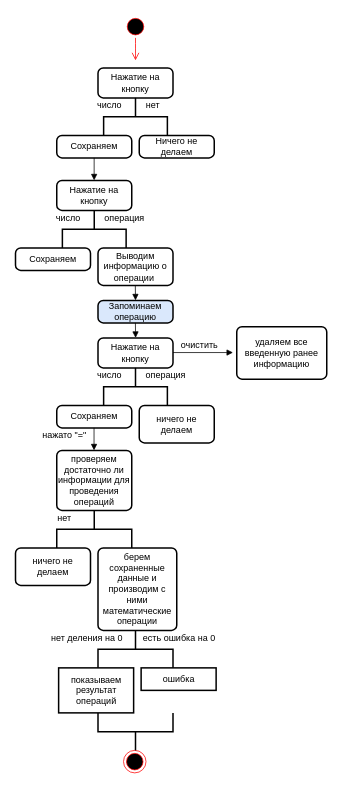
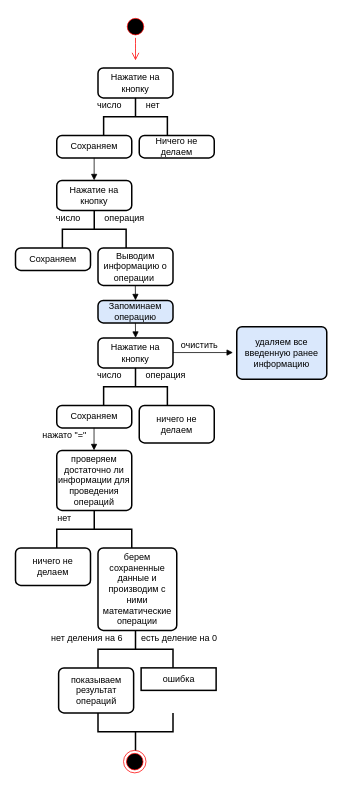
node "удаляем все введенную ранее информацию": fillcolor #ffffff -> #dae8fc
node "нет деления на 0": label "нет деления на 0" -> "нет деления на 6"
node "есть ошибка на 0": label "есть ошибка на 0" -> "есть деление на 0"
node "показываем результат операций": shape rectangle -> rounded rectangle
